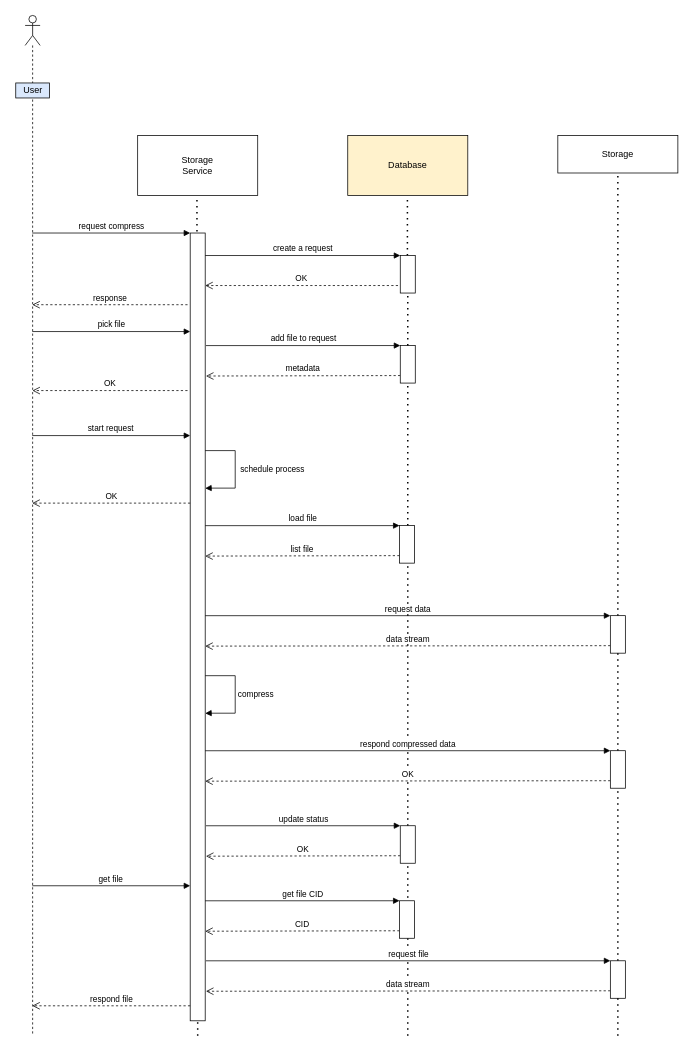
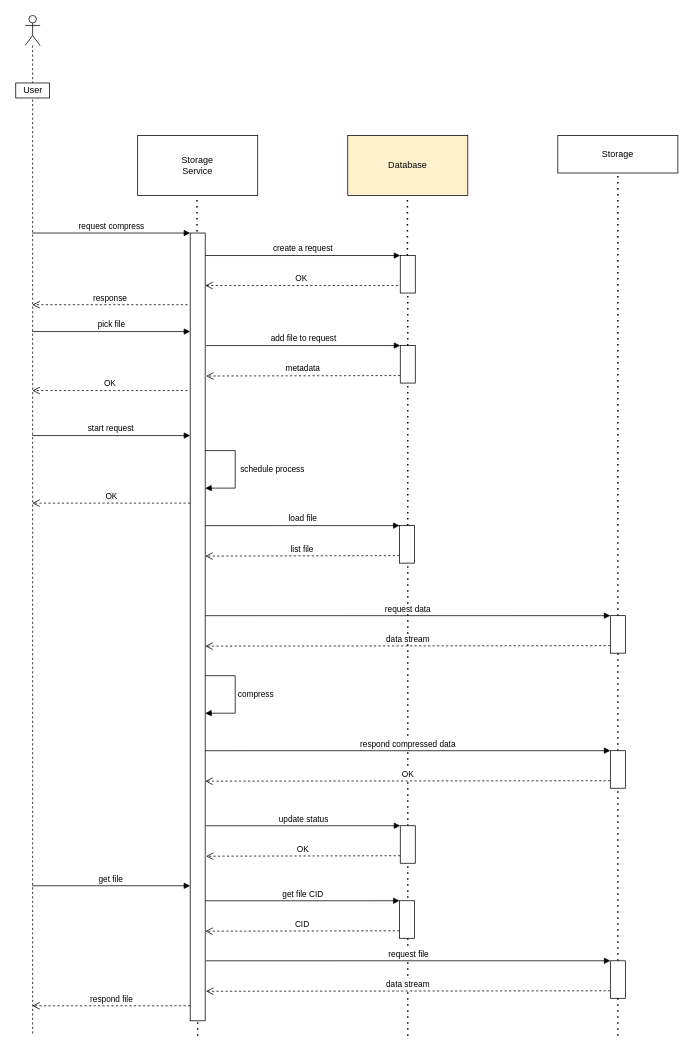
node "User": fillcolor #dae8fc -> #ffffff
